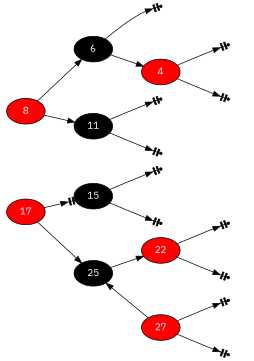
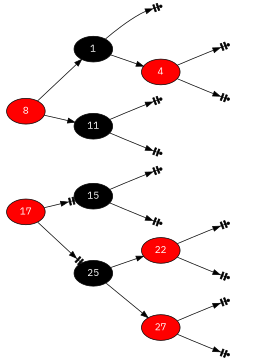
node "6": label "6" -> "1"
edge "17" -> "25": arrowhead normal -> teeteenormal
edge "27" -> "25": reversed
